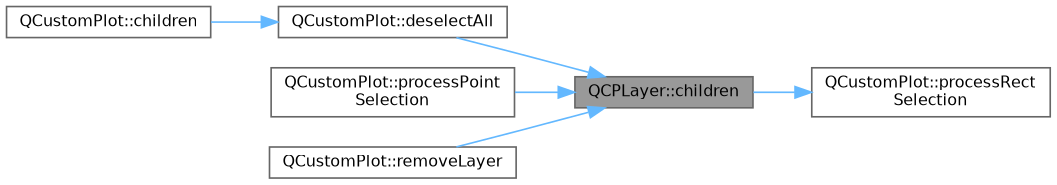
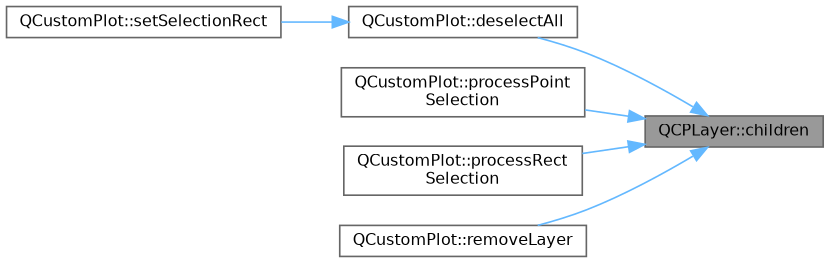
node "QCustomPlot::children": label "QCustomPlot::children" -> "QCustomPlot::setSelectionRect"
edge "QCPLayer::children" -> "QCustomPlot::processRect Selection": reversed
